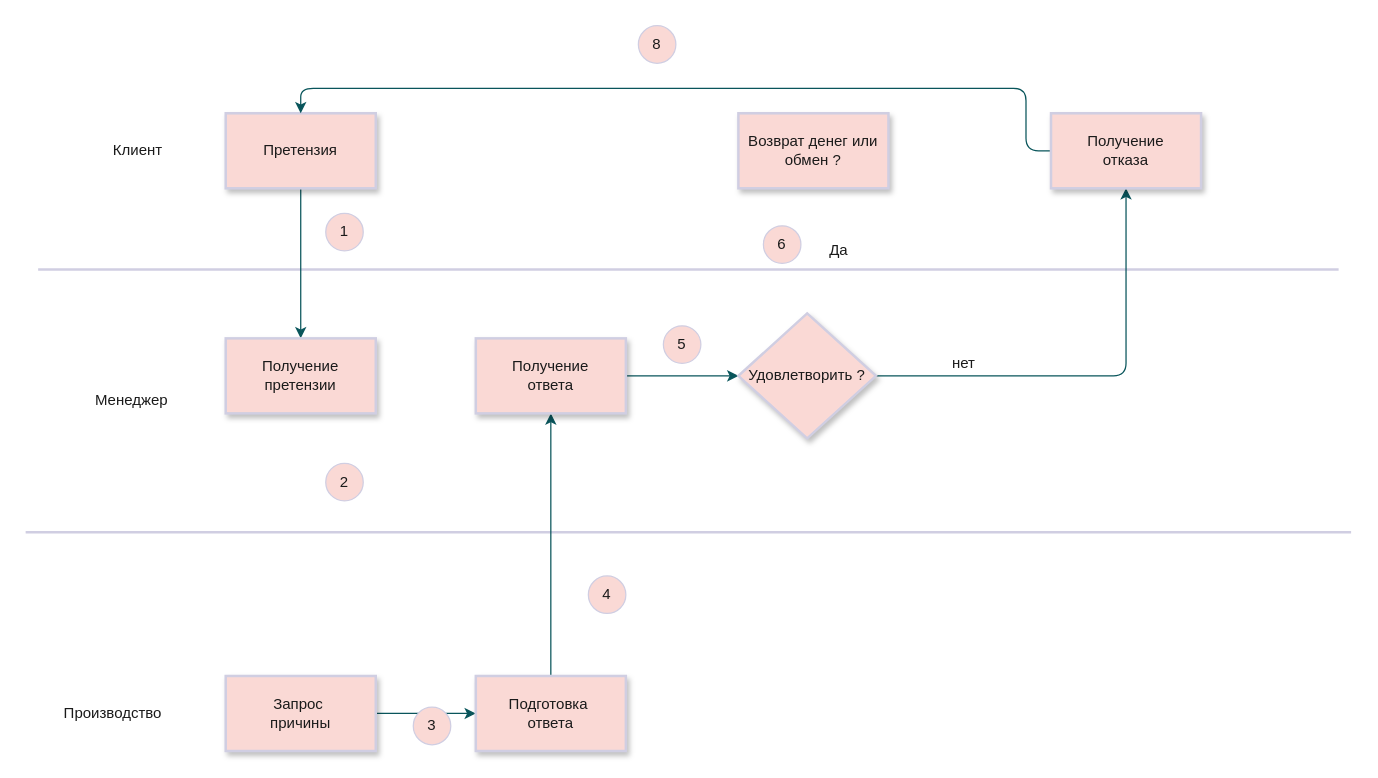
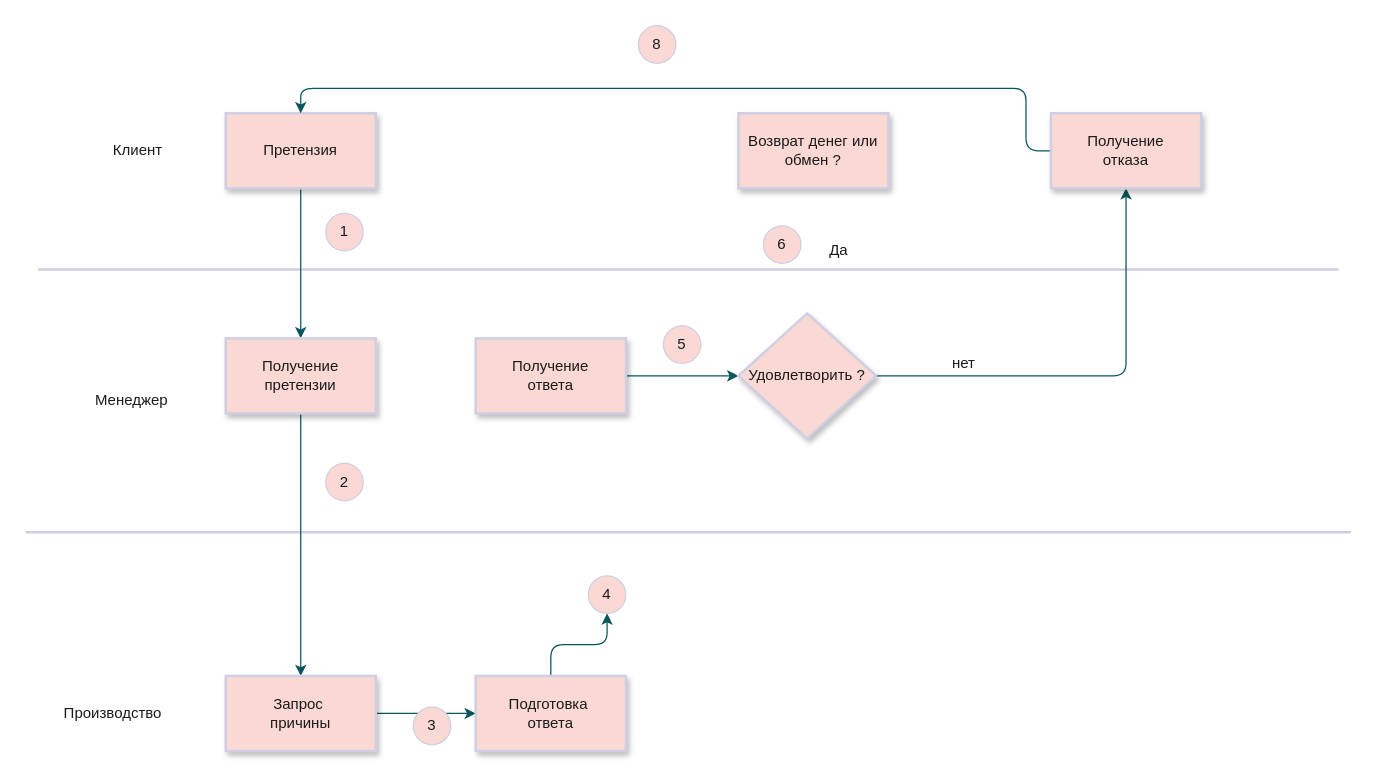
edge "Подготовка ответа" -> "Получение ответа": now "Подготовка ответа" -> "4"
edge "Получение претензии" -> "Запрос причины": added
